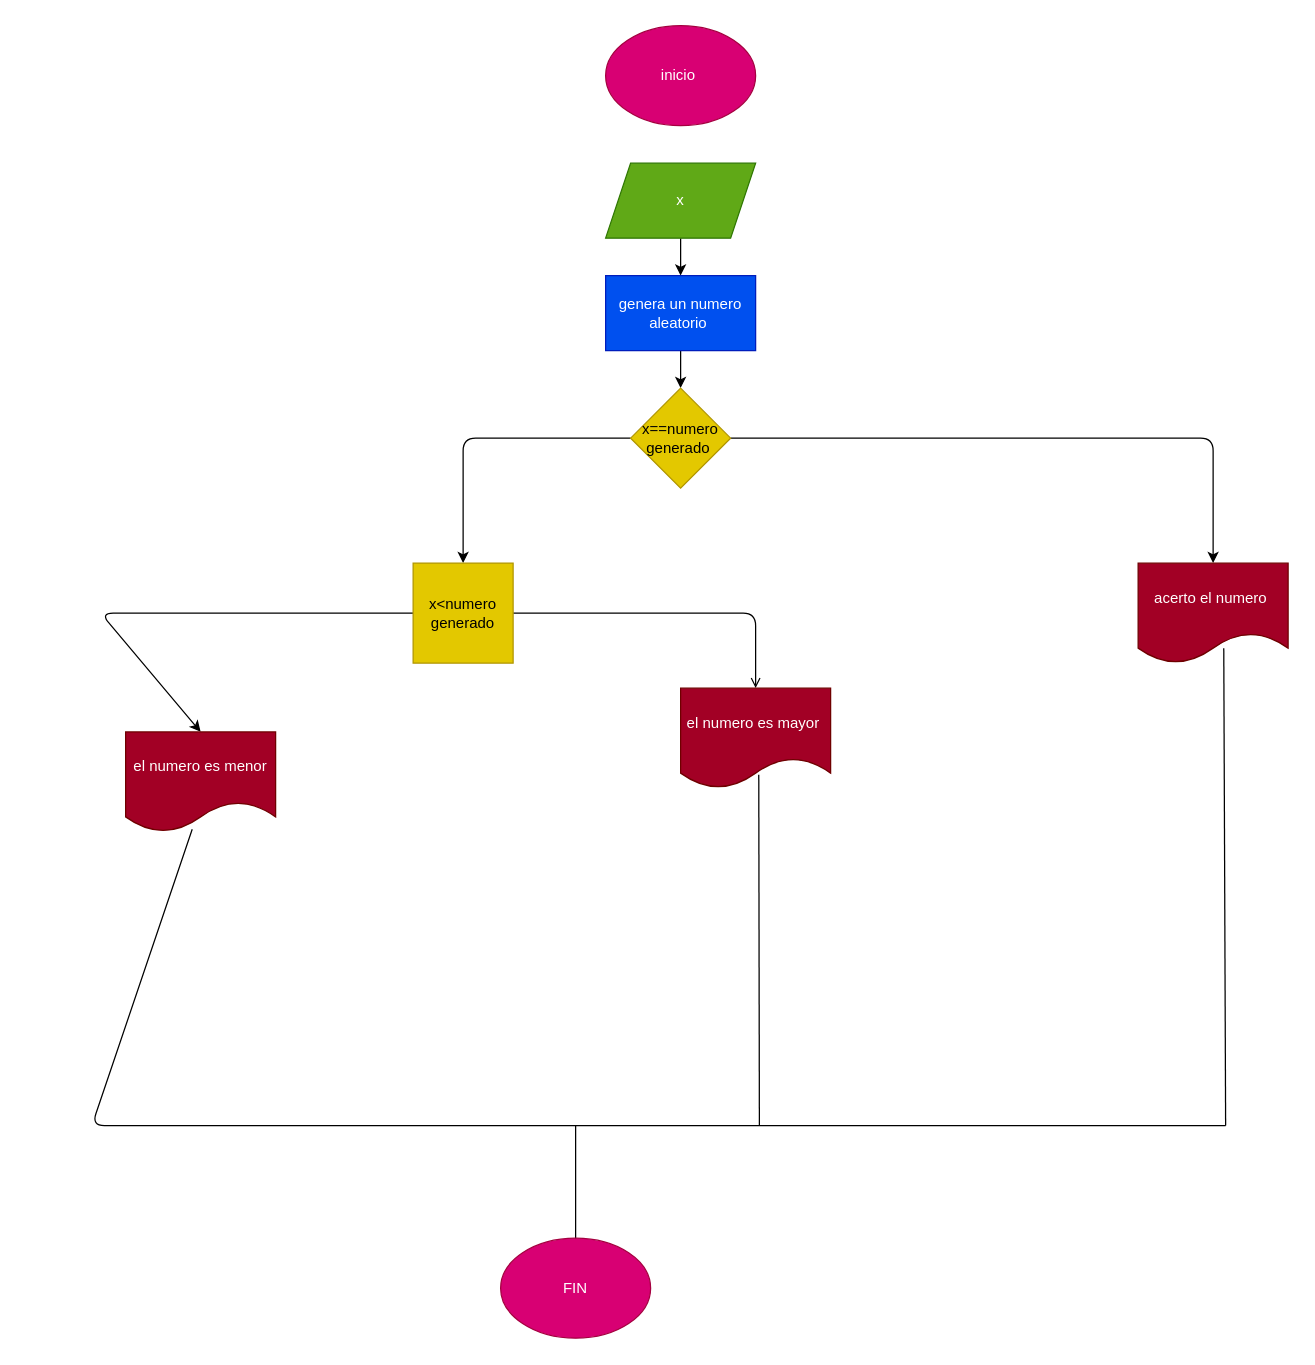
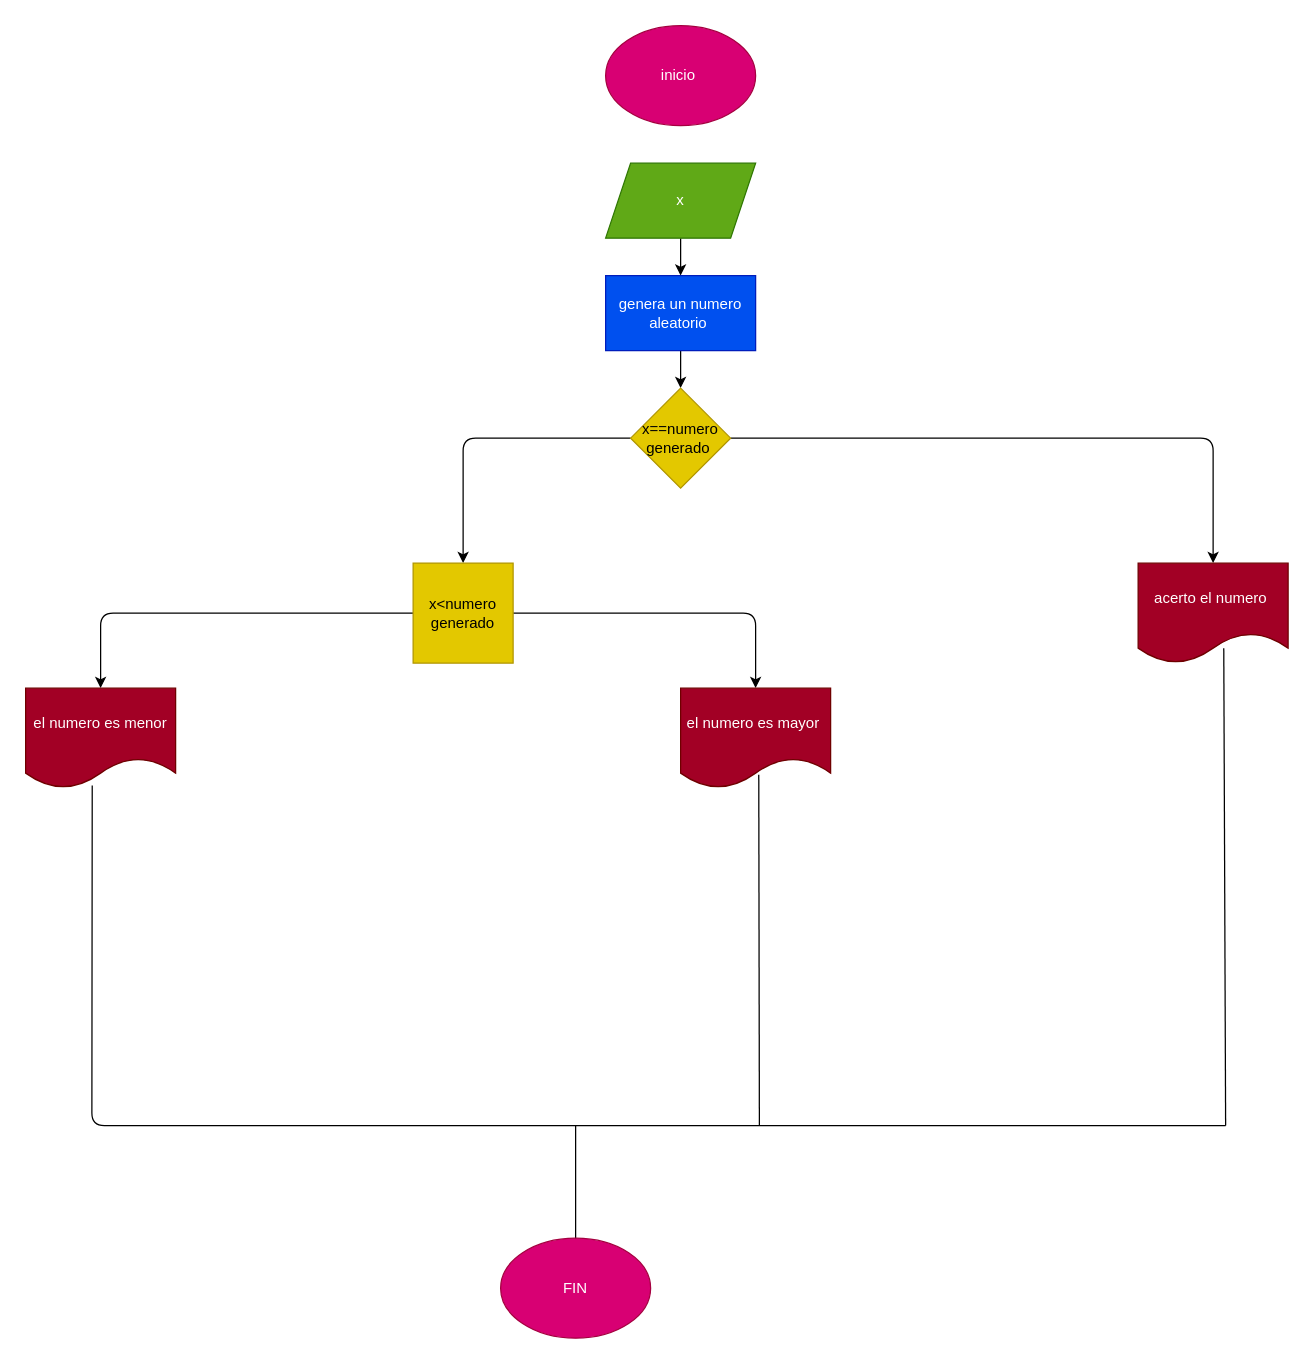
edge "x<numero generado" -> "el numero es mayor": arrowhead open -> classic
node "el numero es menor": moved (201, 782) -> (101, 738)
